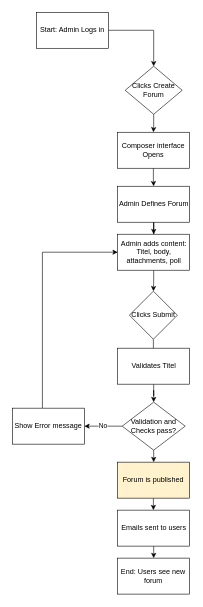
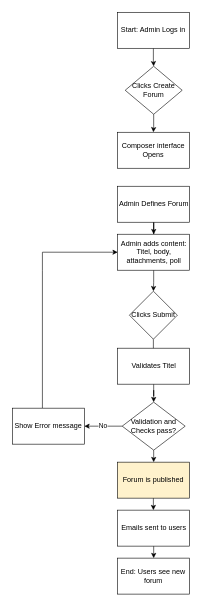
node "Start: Admin Logs in": moved (72, 30) -> (153, 30)
edge "Composer interface Opens" -> "Admin Defines Forum": removed
